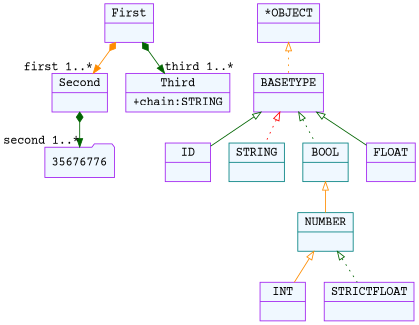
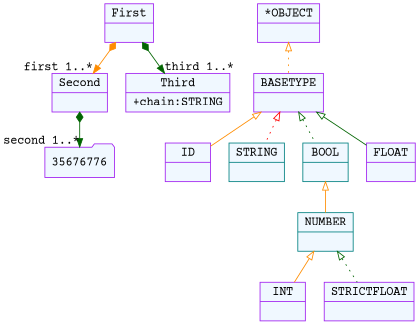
edge "ID" -> "BASETYPE": color darkgreen -> darkorange
